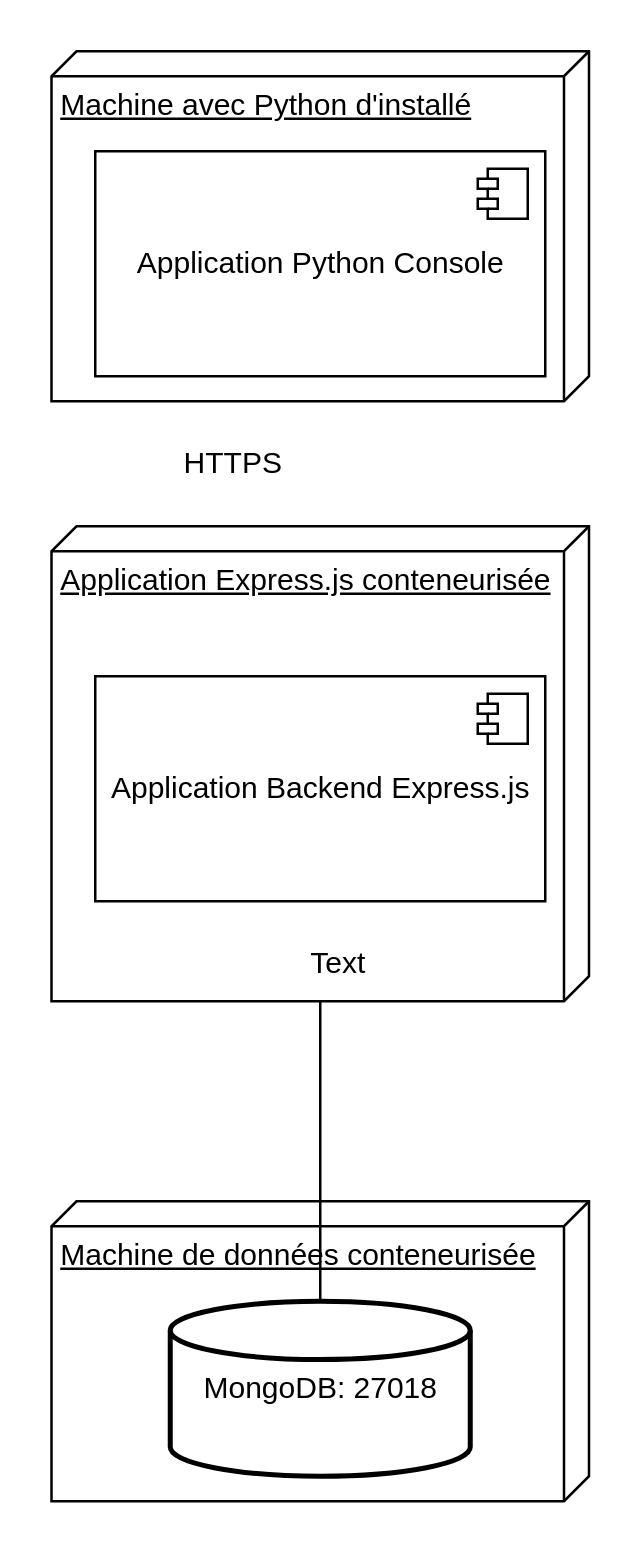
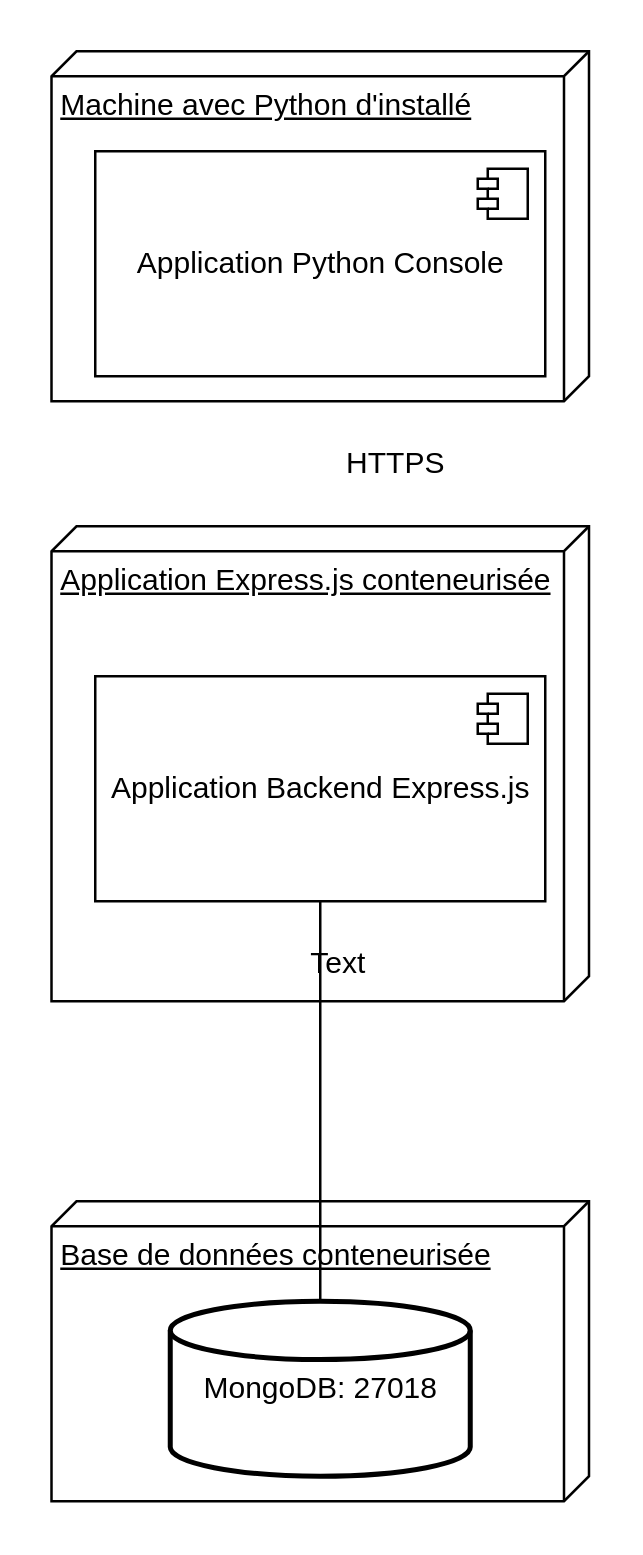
node "HTTPS": moved (233, 464) -> (395, 464)
edge "Application Express.js conteneurisée" -- "MongoDB: 27018": now "Application Backend Express.js" -- "MongoDB: 27018"
node "Machine de données conteneurisée": label "Machine de données conteneurisée" -> "Base de données conteneurisée"
